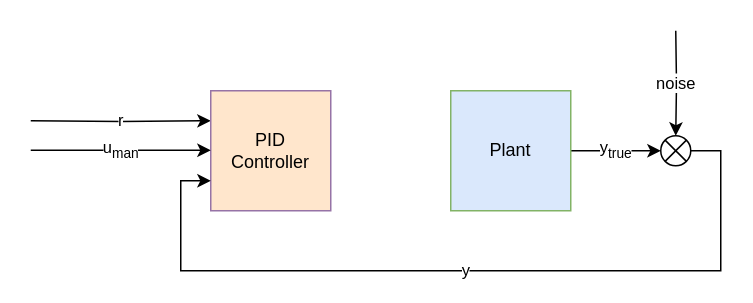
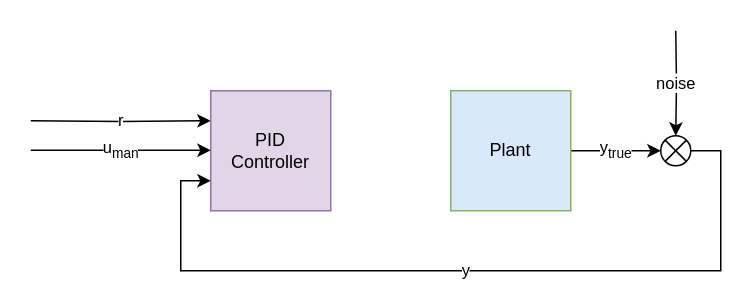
node "PID Controller": fillcolor #ffe6cc -> #e1d5e7
